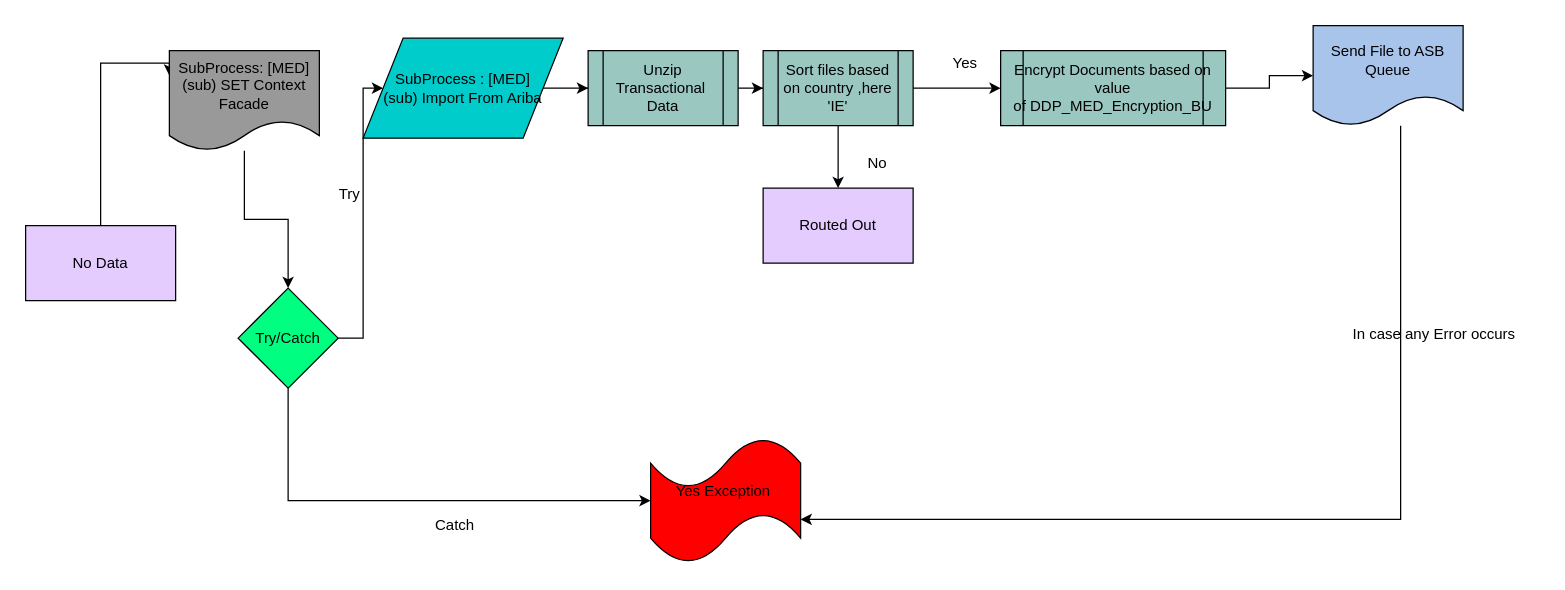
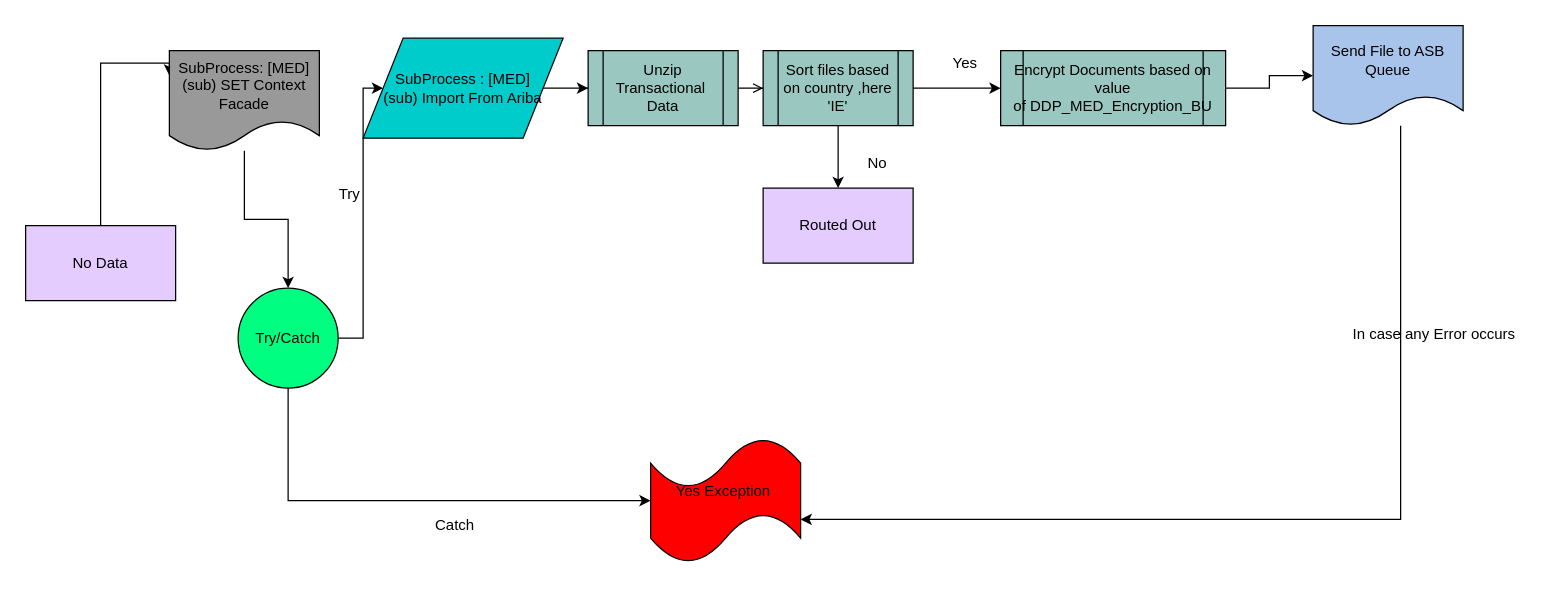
edge "Unzip Transactional Data" -> "Sort files based on country ,here 'IE'": arrowhead classic -> open
node "Try/Catch": shape diamond -> ellipse
